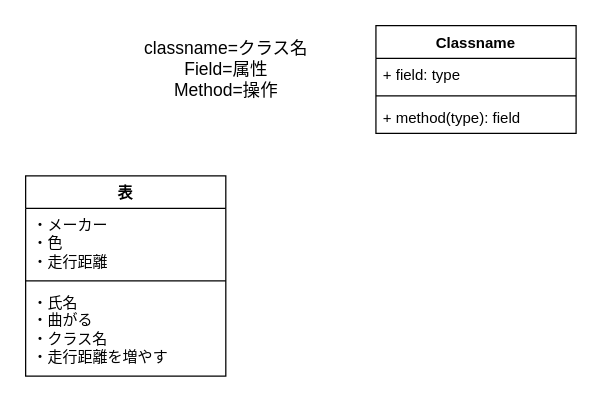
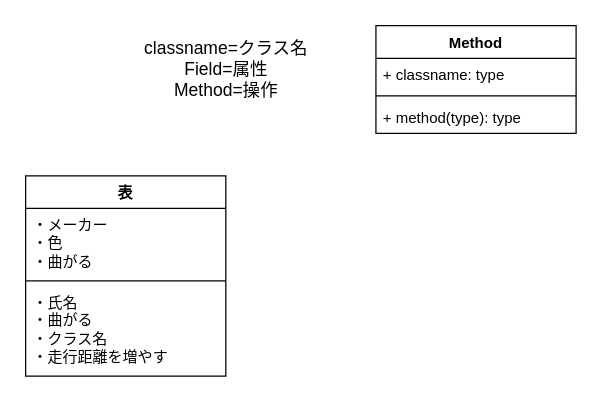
node "Classname": label "Classname" -> "Method"
node "+ field: type": label "+ field: type" -> "+ classname: type"
node "+ method(type): field": label "+ method(type): field" -> "+ method(type): type"
node "・メーカー ・色 ・走行距離": label "・メーカー ・色 ・走行距離" -> "・メーカー ・色 ・曲がる"
